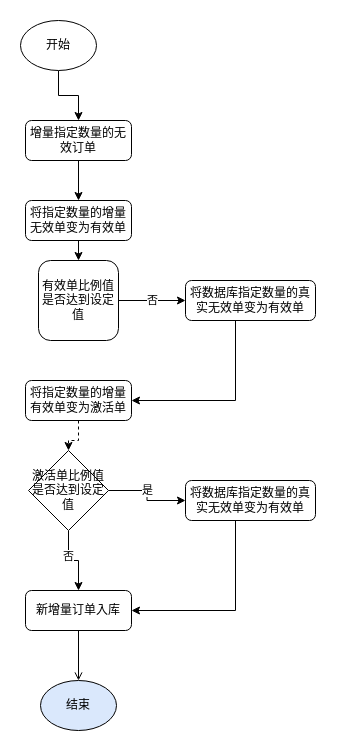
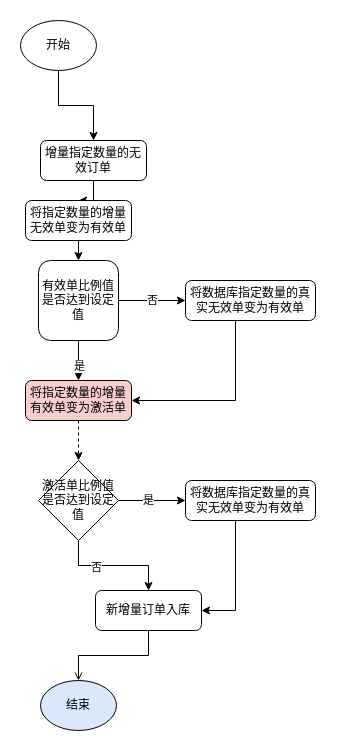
node "增量指定数量的无效订单": moved (79, 141) -> (94, 161)
edge "有效单比例值是否达到设定值" -> "将指定数量的增量有效单变为激活单": added, label "是"
node "将指定数量的增量有效单变为激活单": fillcolor #ffffff -> #f8cecc
node "激活单比例值是否达到设定值": moved (69, 491) -> (79, 501)
node "新增量订单入库": moved (79, 611) -> (149, 611)
